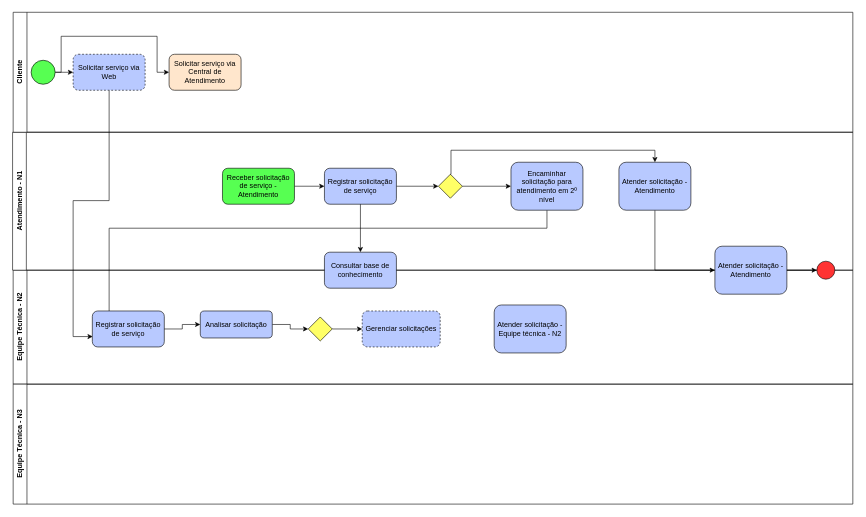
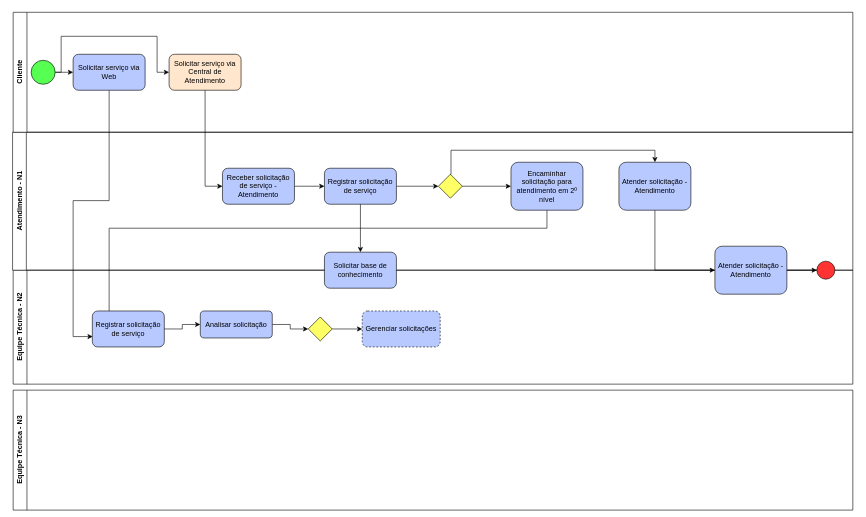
node "Solicitar serviço via Web": style dashed -> solid
edge "Solicitar serviço via Central de Atendimento" -> "Receber solicitação de serviço - Atendimento": added
node "Receber solicitação de serviço - Atendimento": fillcolor #57ff52 -> #b8c9ff
node "Consultar base de conhecimento": label "Consultar base de conhecimento" -> "Solicitar base de conhecimento"
node "Atender solicitação - Equipe técnica - N2": removed
node "Equipe Técnica - N3": moved (433, 444) -> (433, 450)
